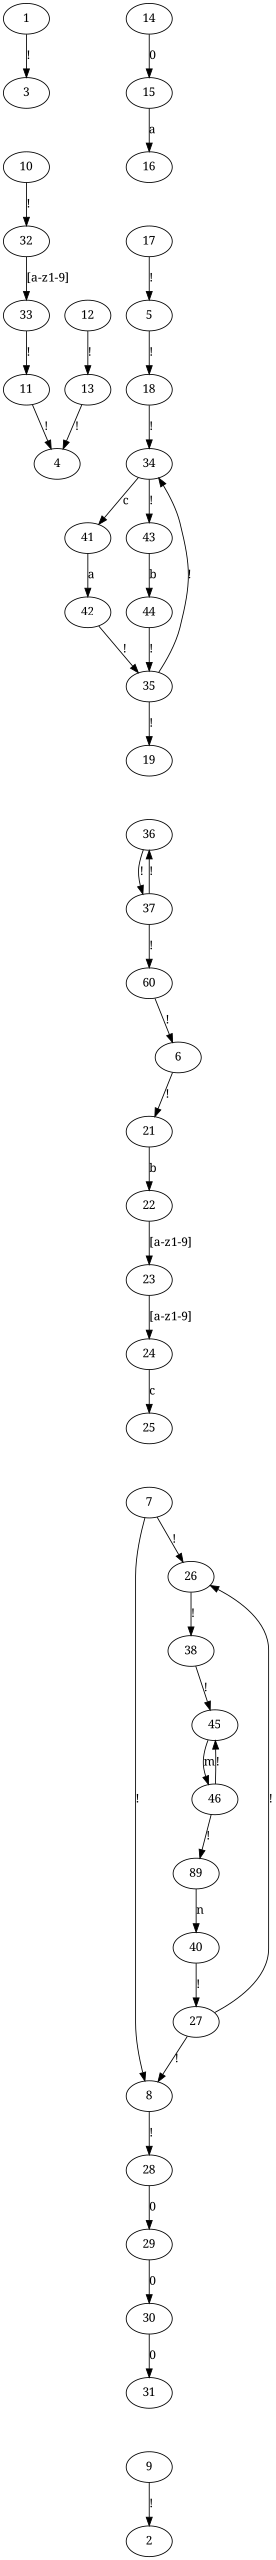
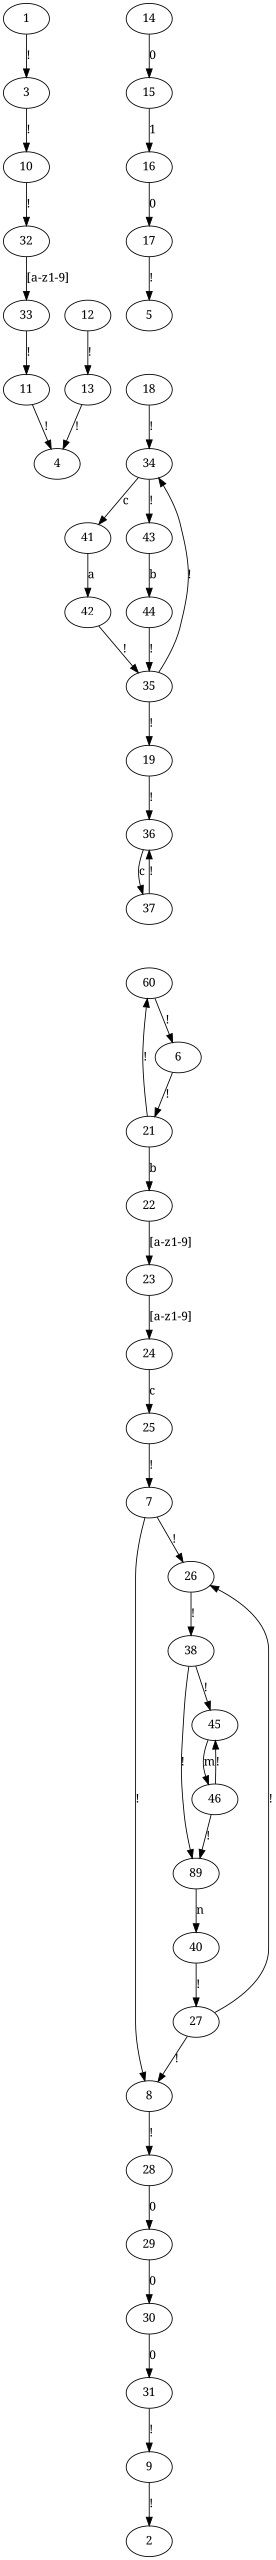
edge "3" -> "10": added, label "!"
edge "15" -> "16": label "a" -> "1"
edge "16" -> "17": added, label "0"
edge "5" -> "18": removed, label "!"
edge "19" -> "36": added, label "!"
edge "36" -> "37": label "!" -> "c"
edge "37" -> "60": now "21" -> "60"
edge "25" -> "7": added, label "!"
edge "38" -> "89": added, label "!"
edge "31" -> "9": added, label "!"
